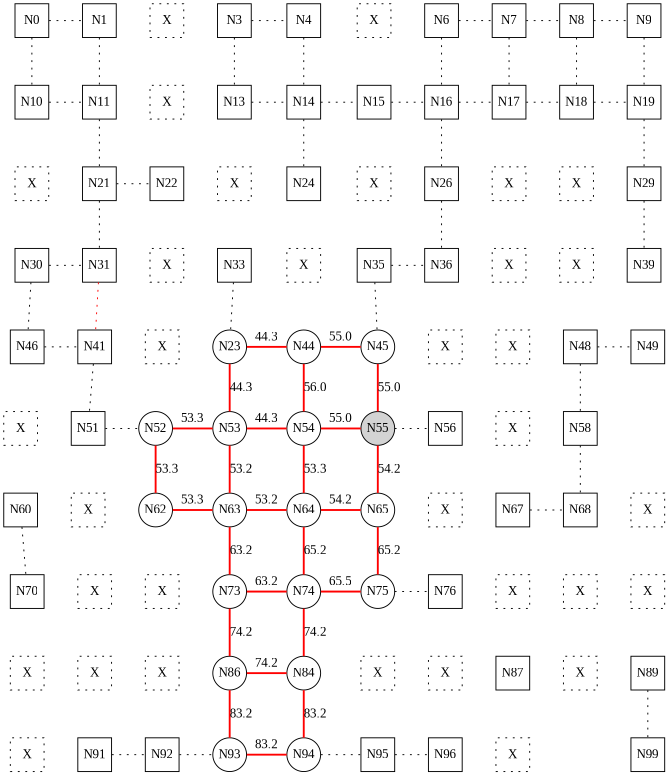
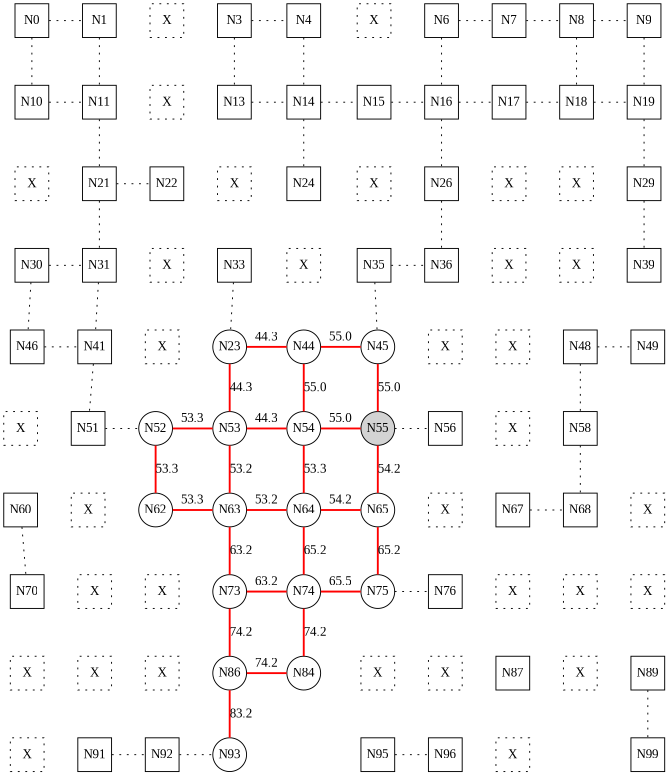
edge "N7" -- "N17": removed
edge "N31" -- "N41": color red -> black
edge "N44" -- "N54": label "56.0" -> "55.0"
node "N94": removed
